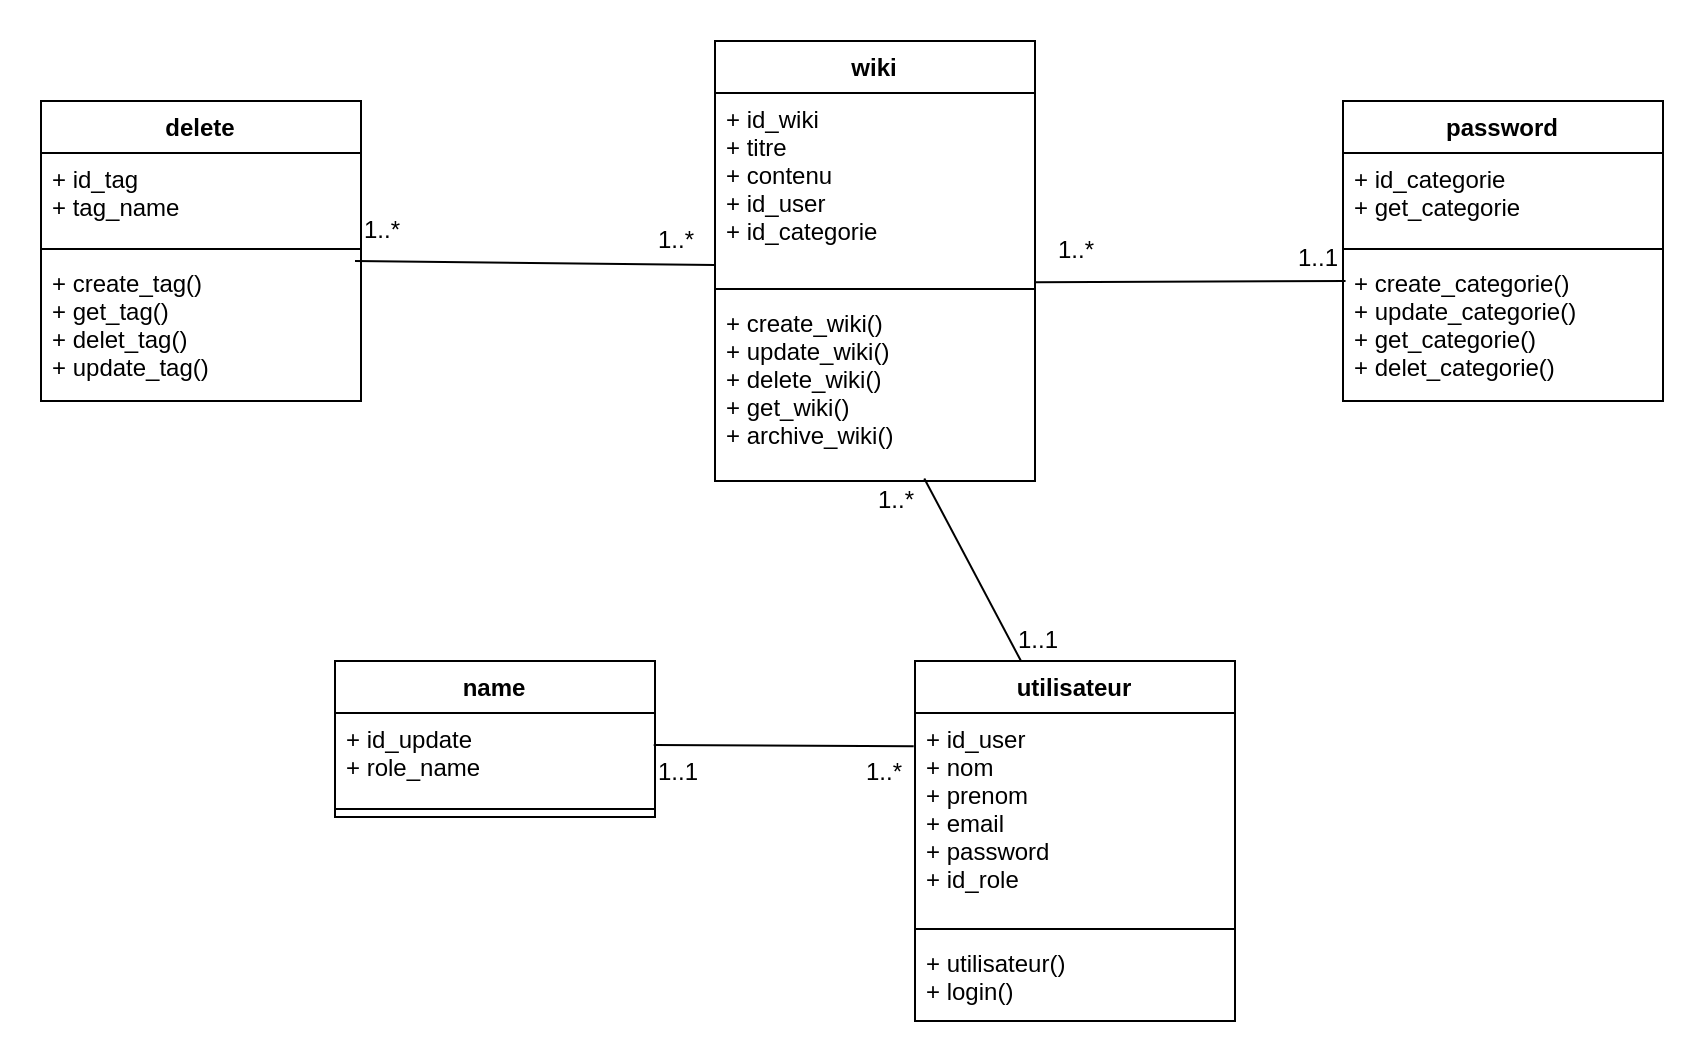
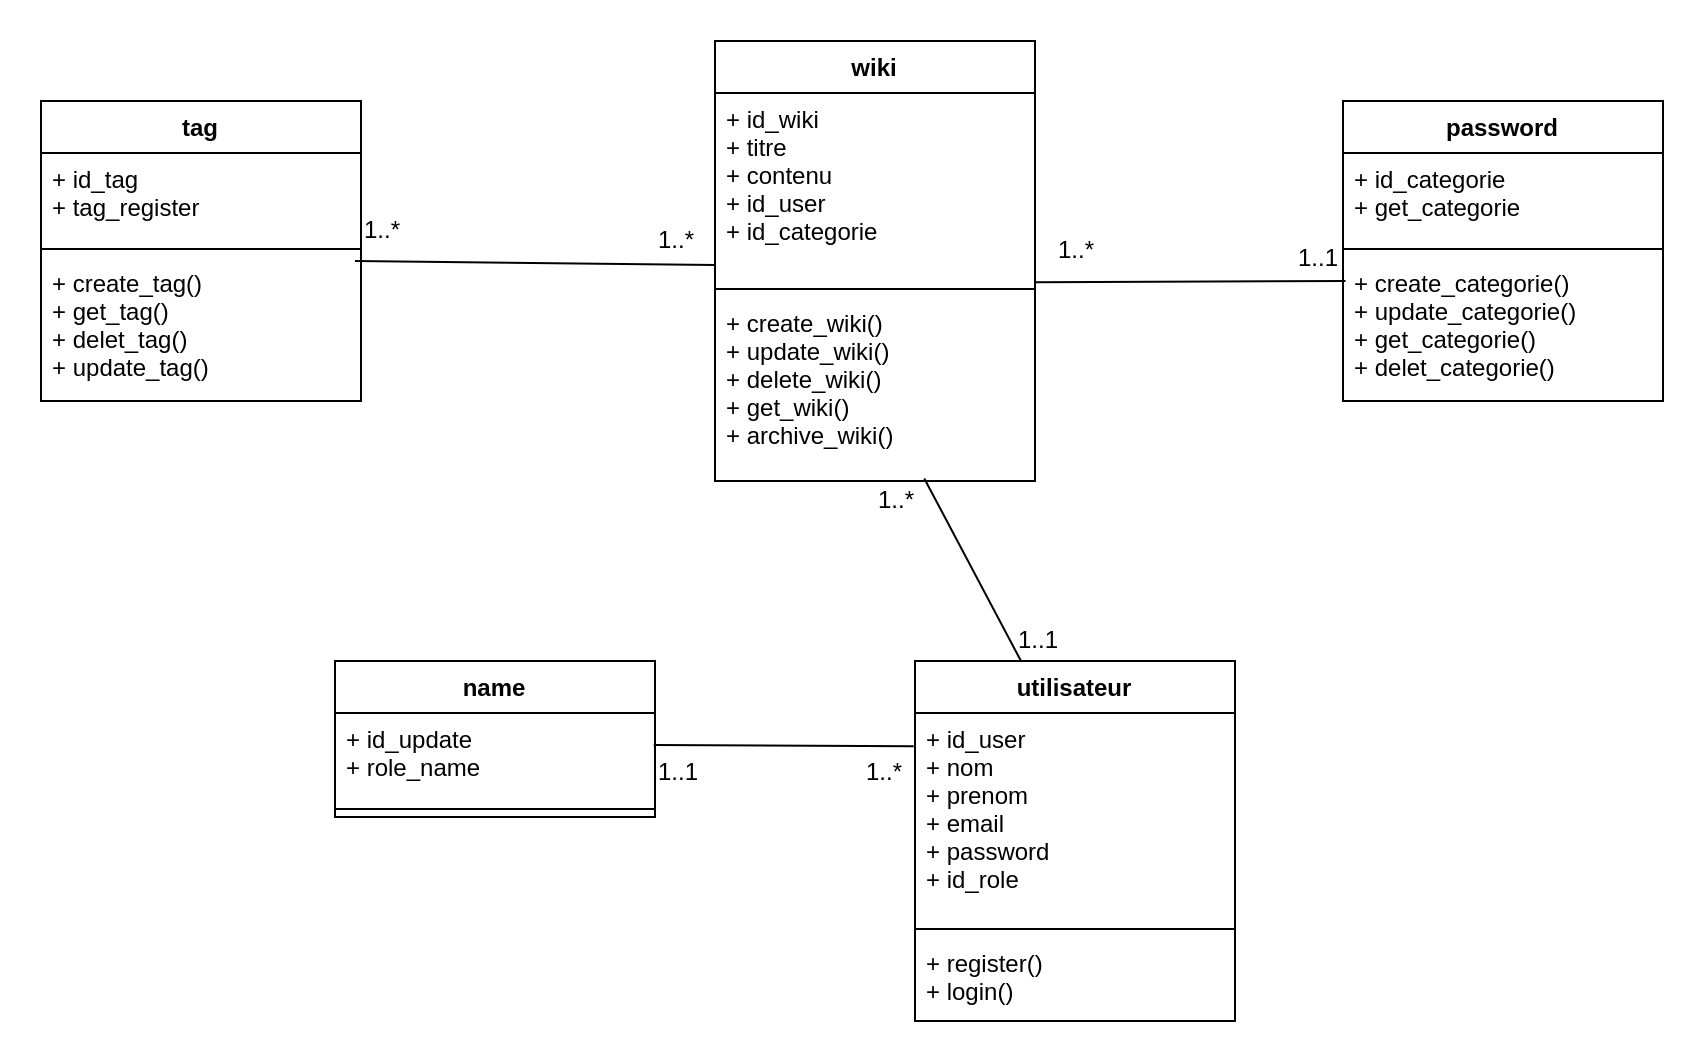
node "delete": label "delete" -> "tag"
node "+ id_tag + tag_name": label "+ id_tag + tag_name" -> "+ id_tag + tag_register"
node "+ utilisateur() + login()": label "+ utilisateur() + login()" -> "+ register() + login()"
